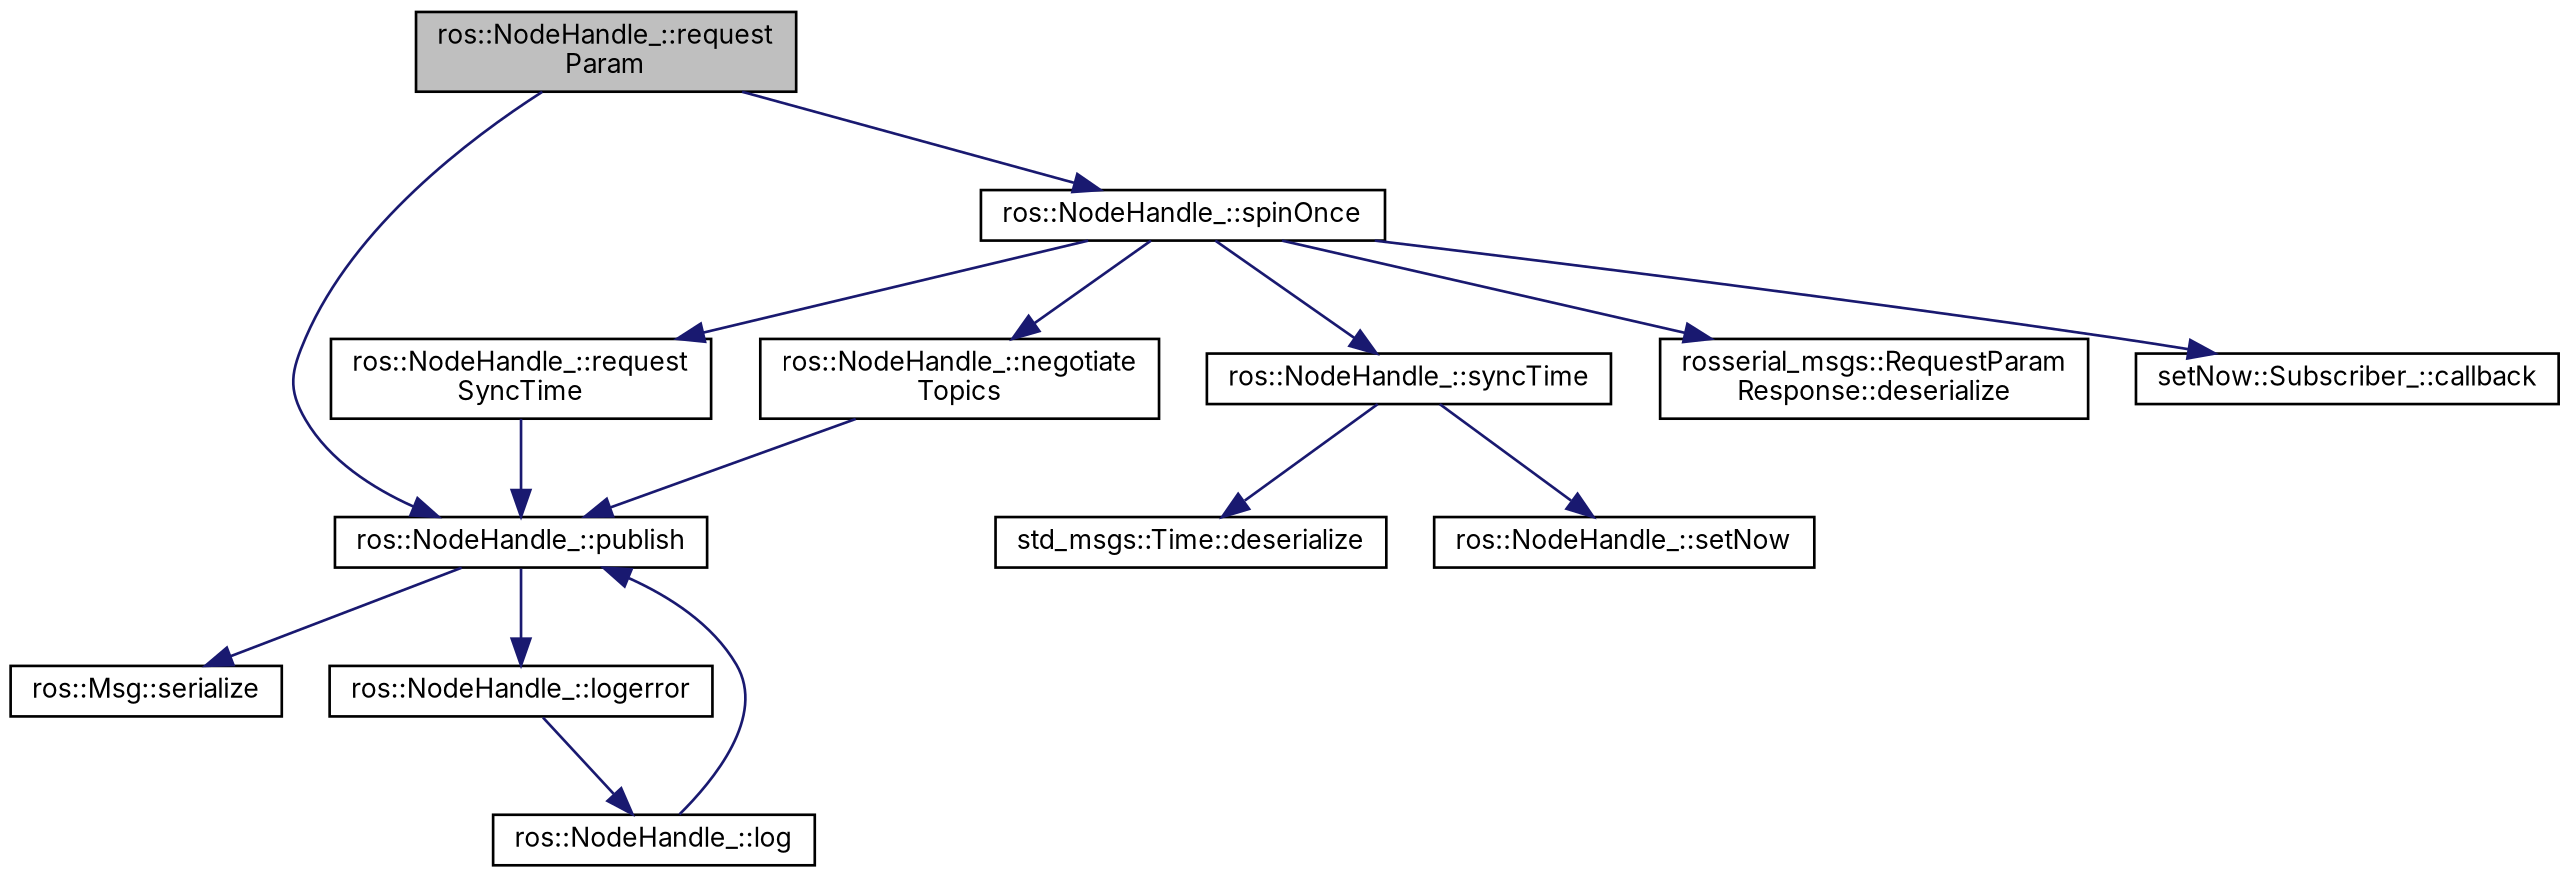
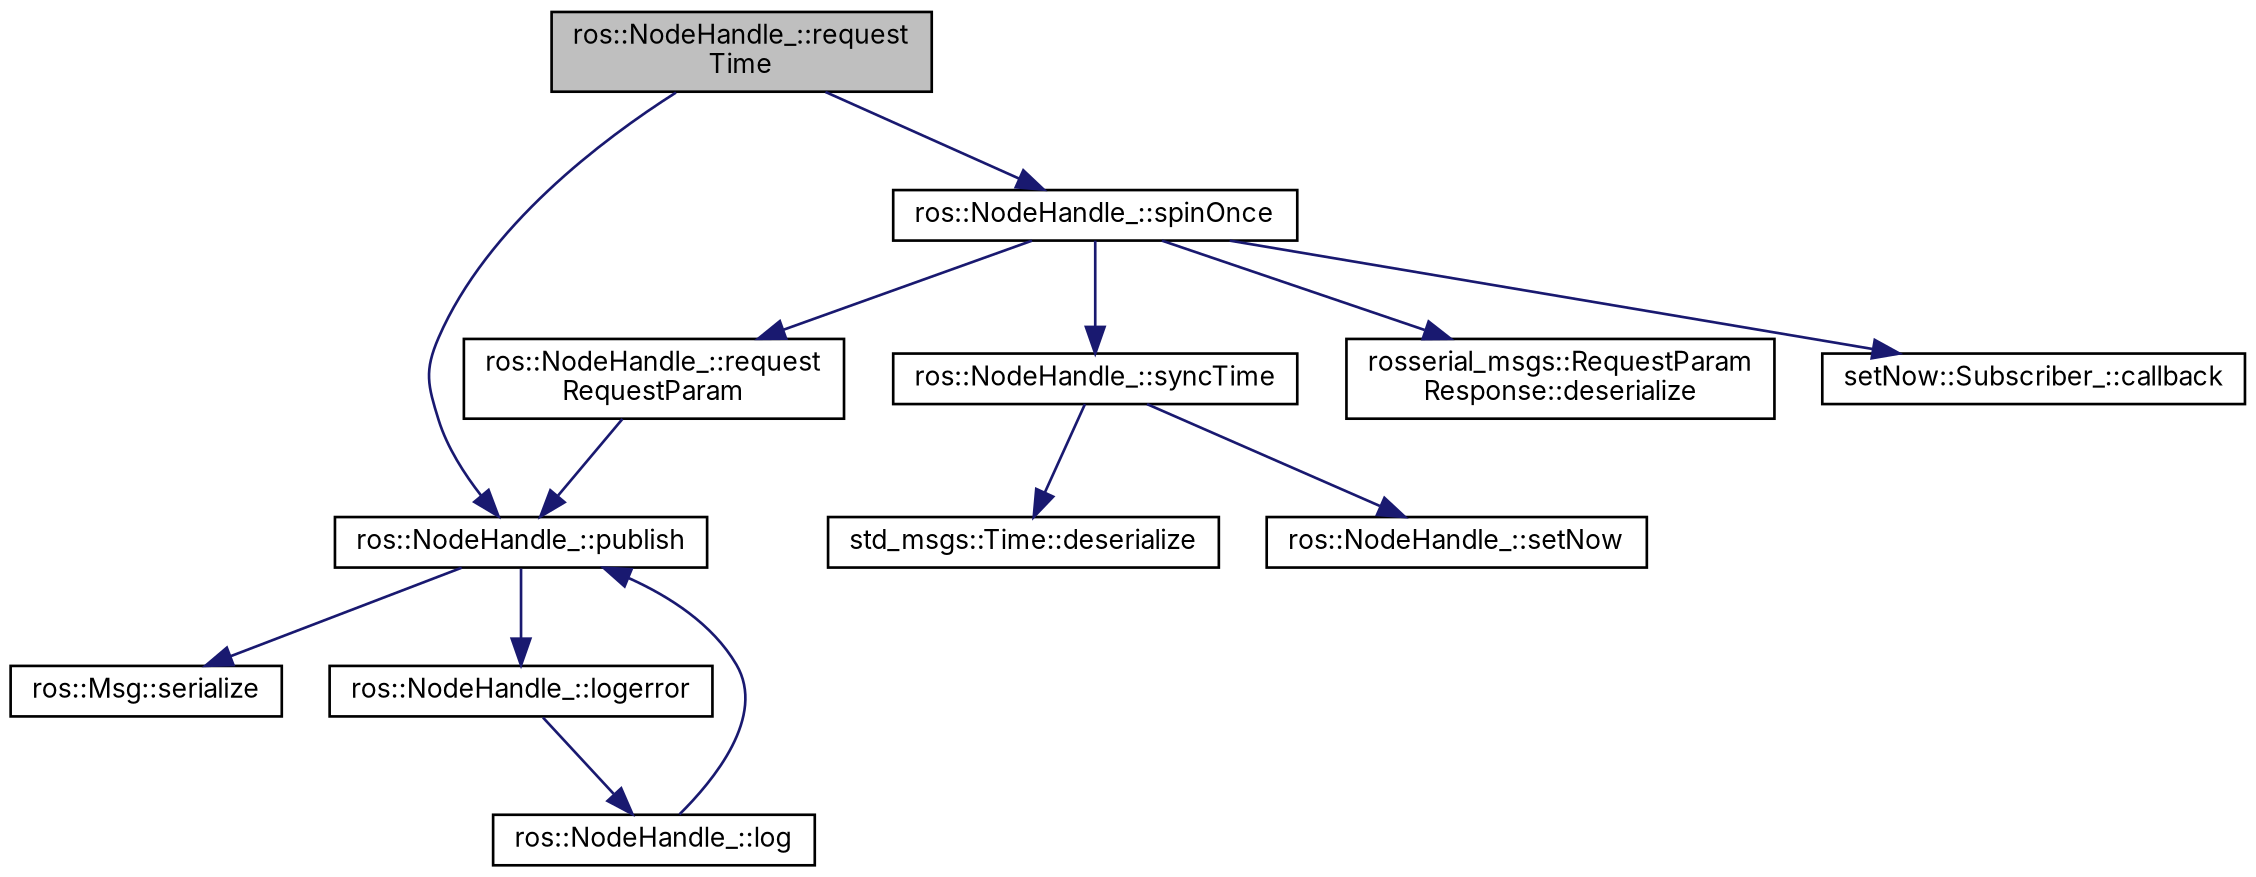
node "ros::NodeHandle_::request Param": label "ros::NodeHandle_::request Param" -> "ros::NodeHandle_::request Time"
node "ros::NodeHandle_::request SyncTime": label "ros::NodeHandle_::request SyncTime" -> "ros::NodeHandle_::request RequestParam"
node "ros::NodeHandle_::negotiate Topics": removed
